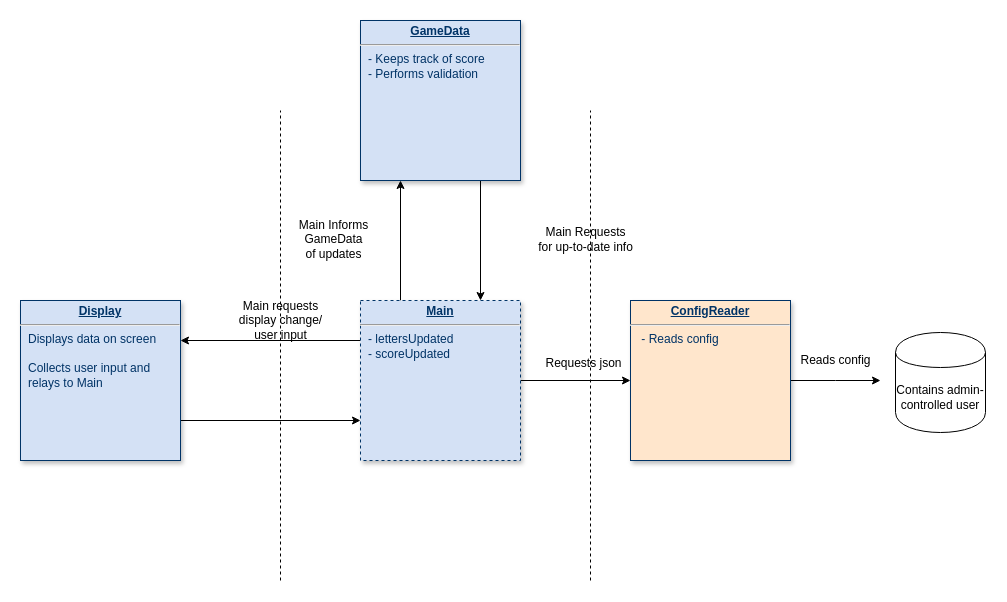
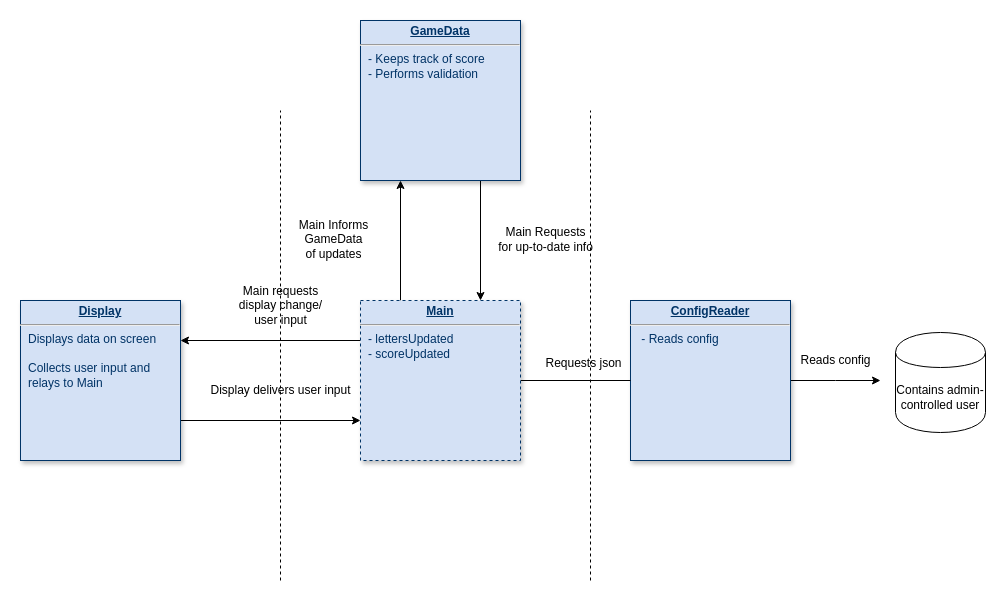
node "Main Requests for up-to-date info": moved (586, 240) -> (546, 240)
node "Main requests display change/ user input": moved (281, 321) -> (281, 306)
edge "Main - lettersUpdated - scoreUpdated" -> "ConfigReader - Reads config": arrowhead classic -> none
node "ConfigReader - Reads config": fillcolor #ffe6cc -> #d4e1f5
node "Display delivers user input": added
